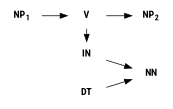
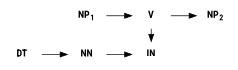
edge "IN" -> "NN": reversed
